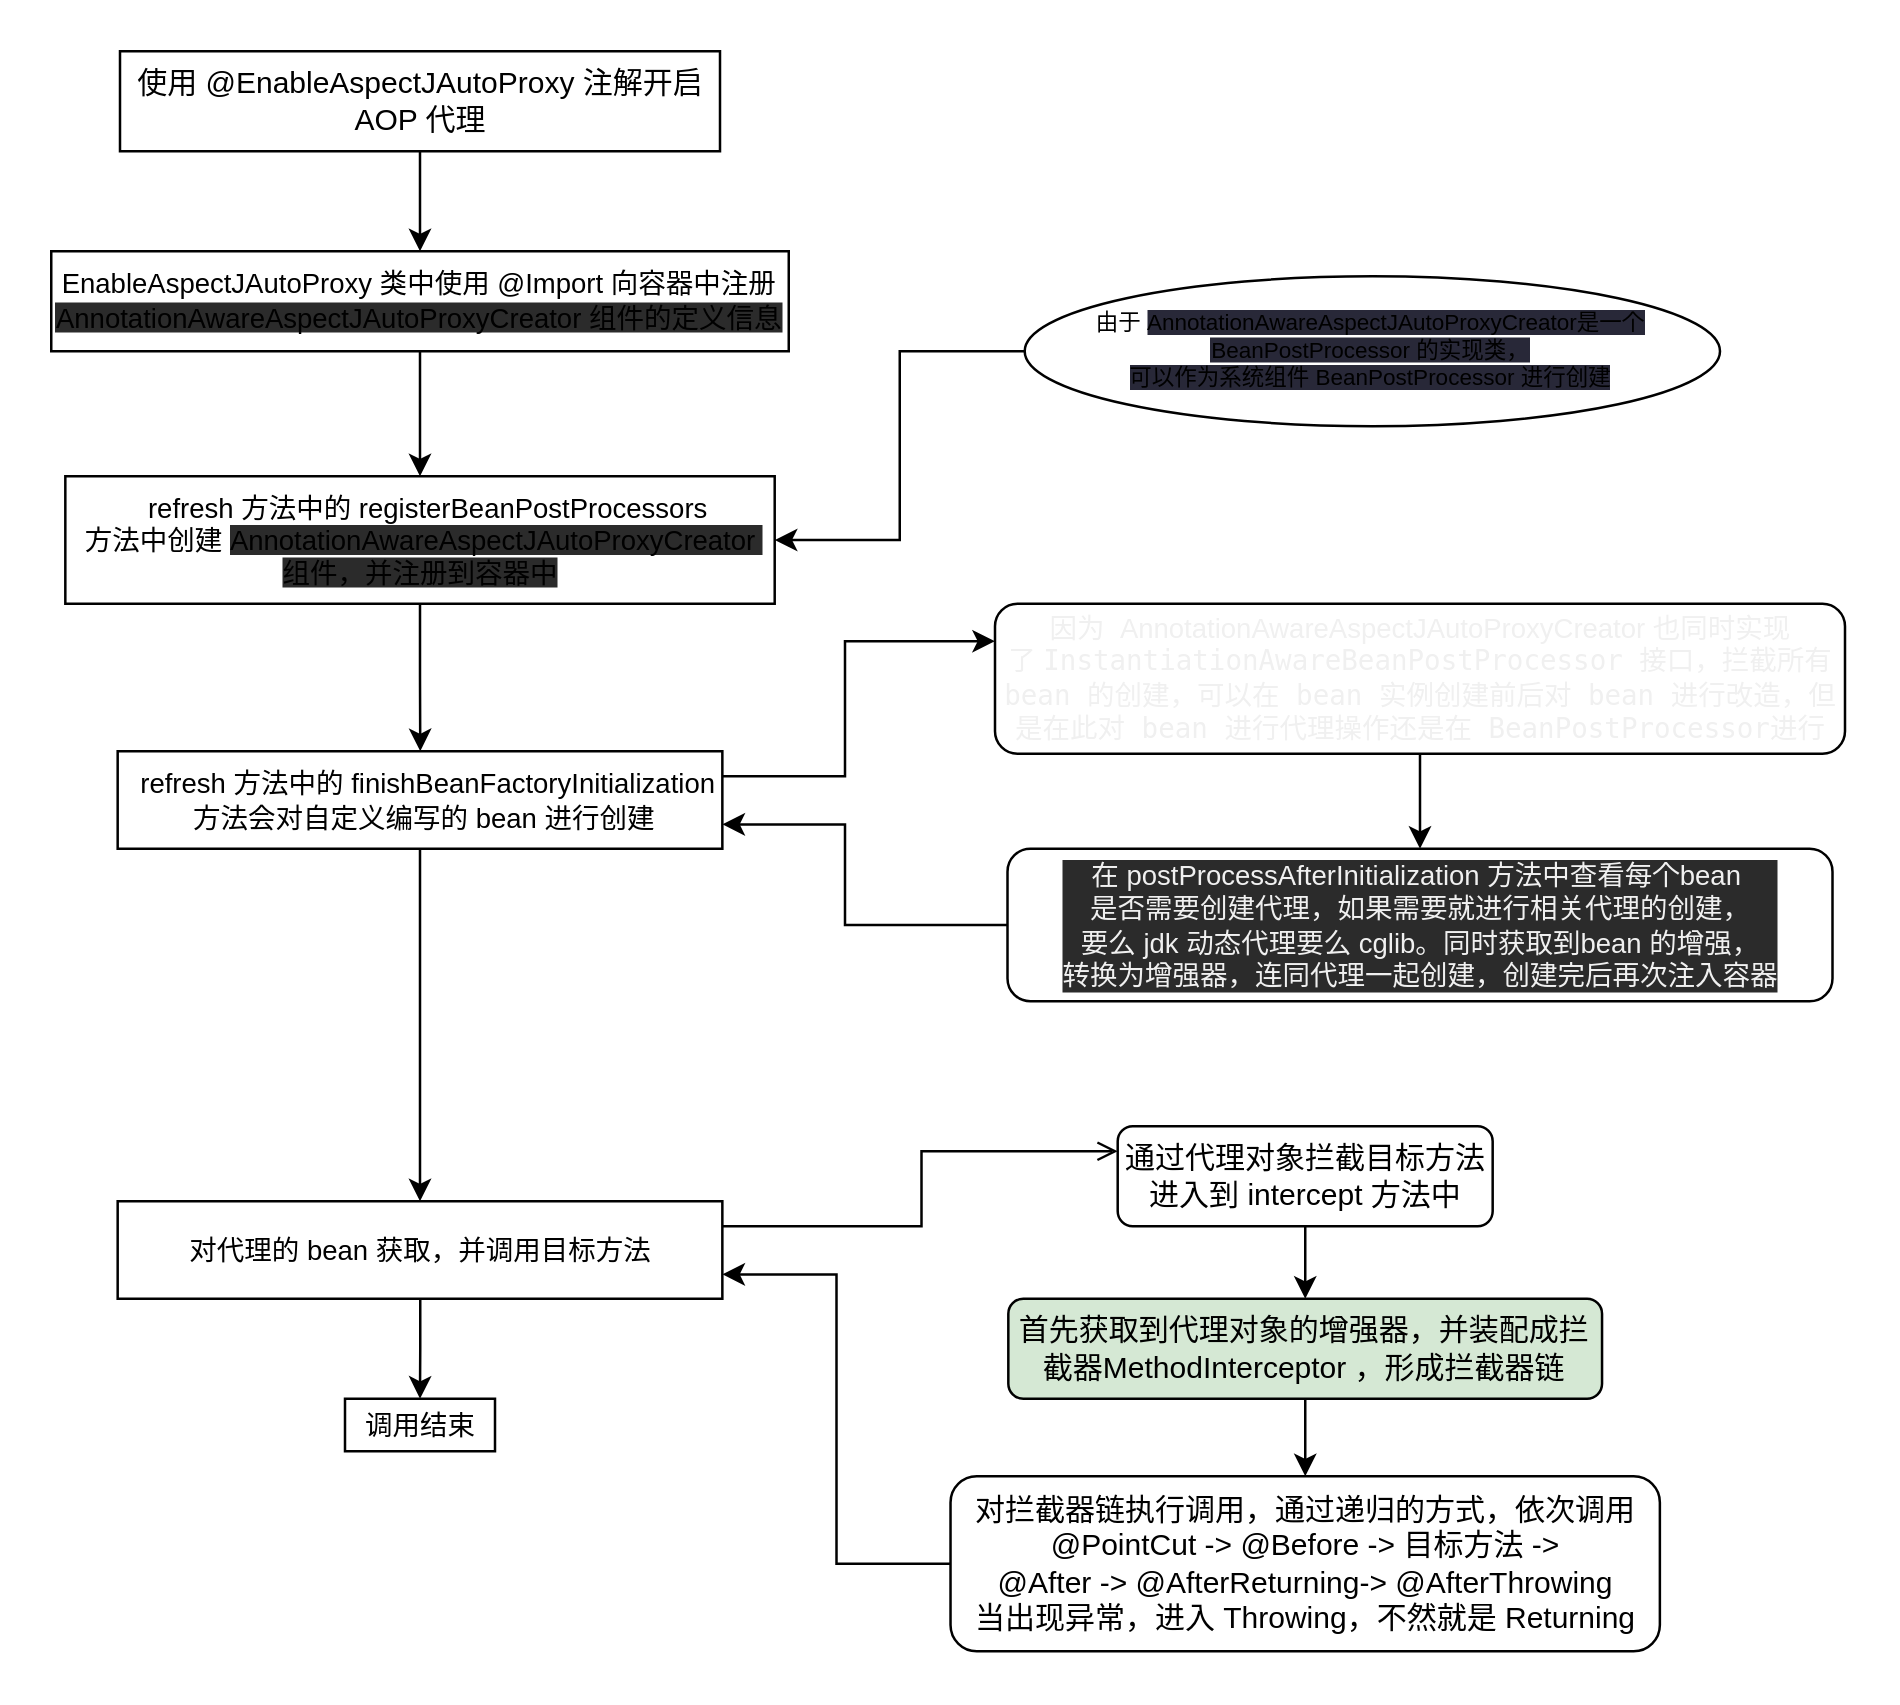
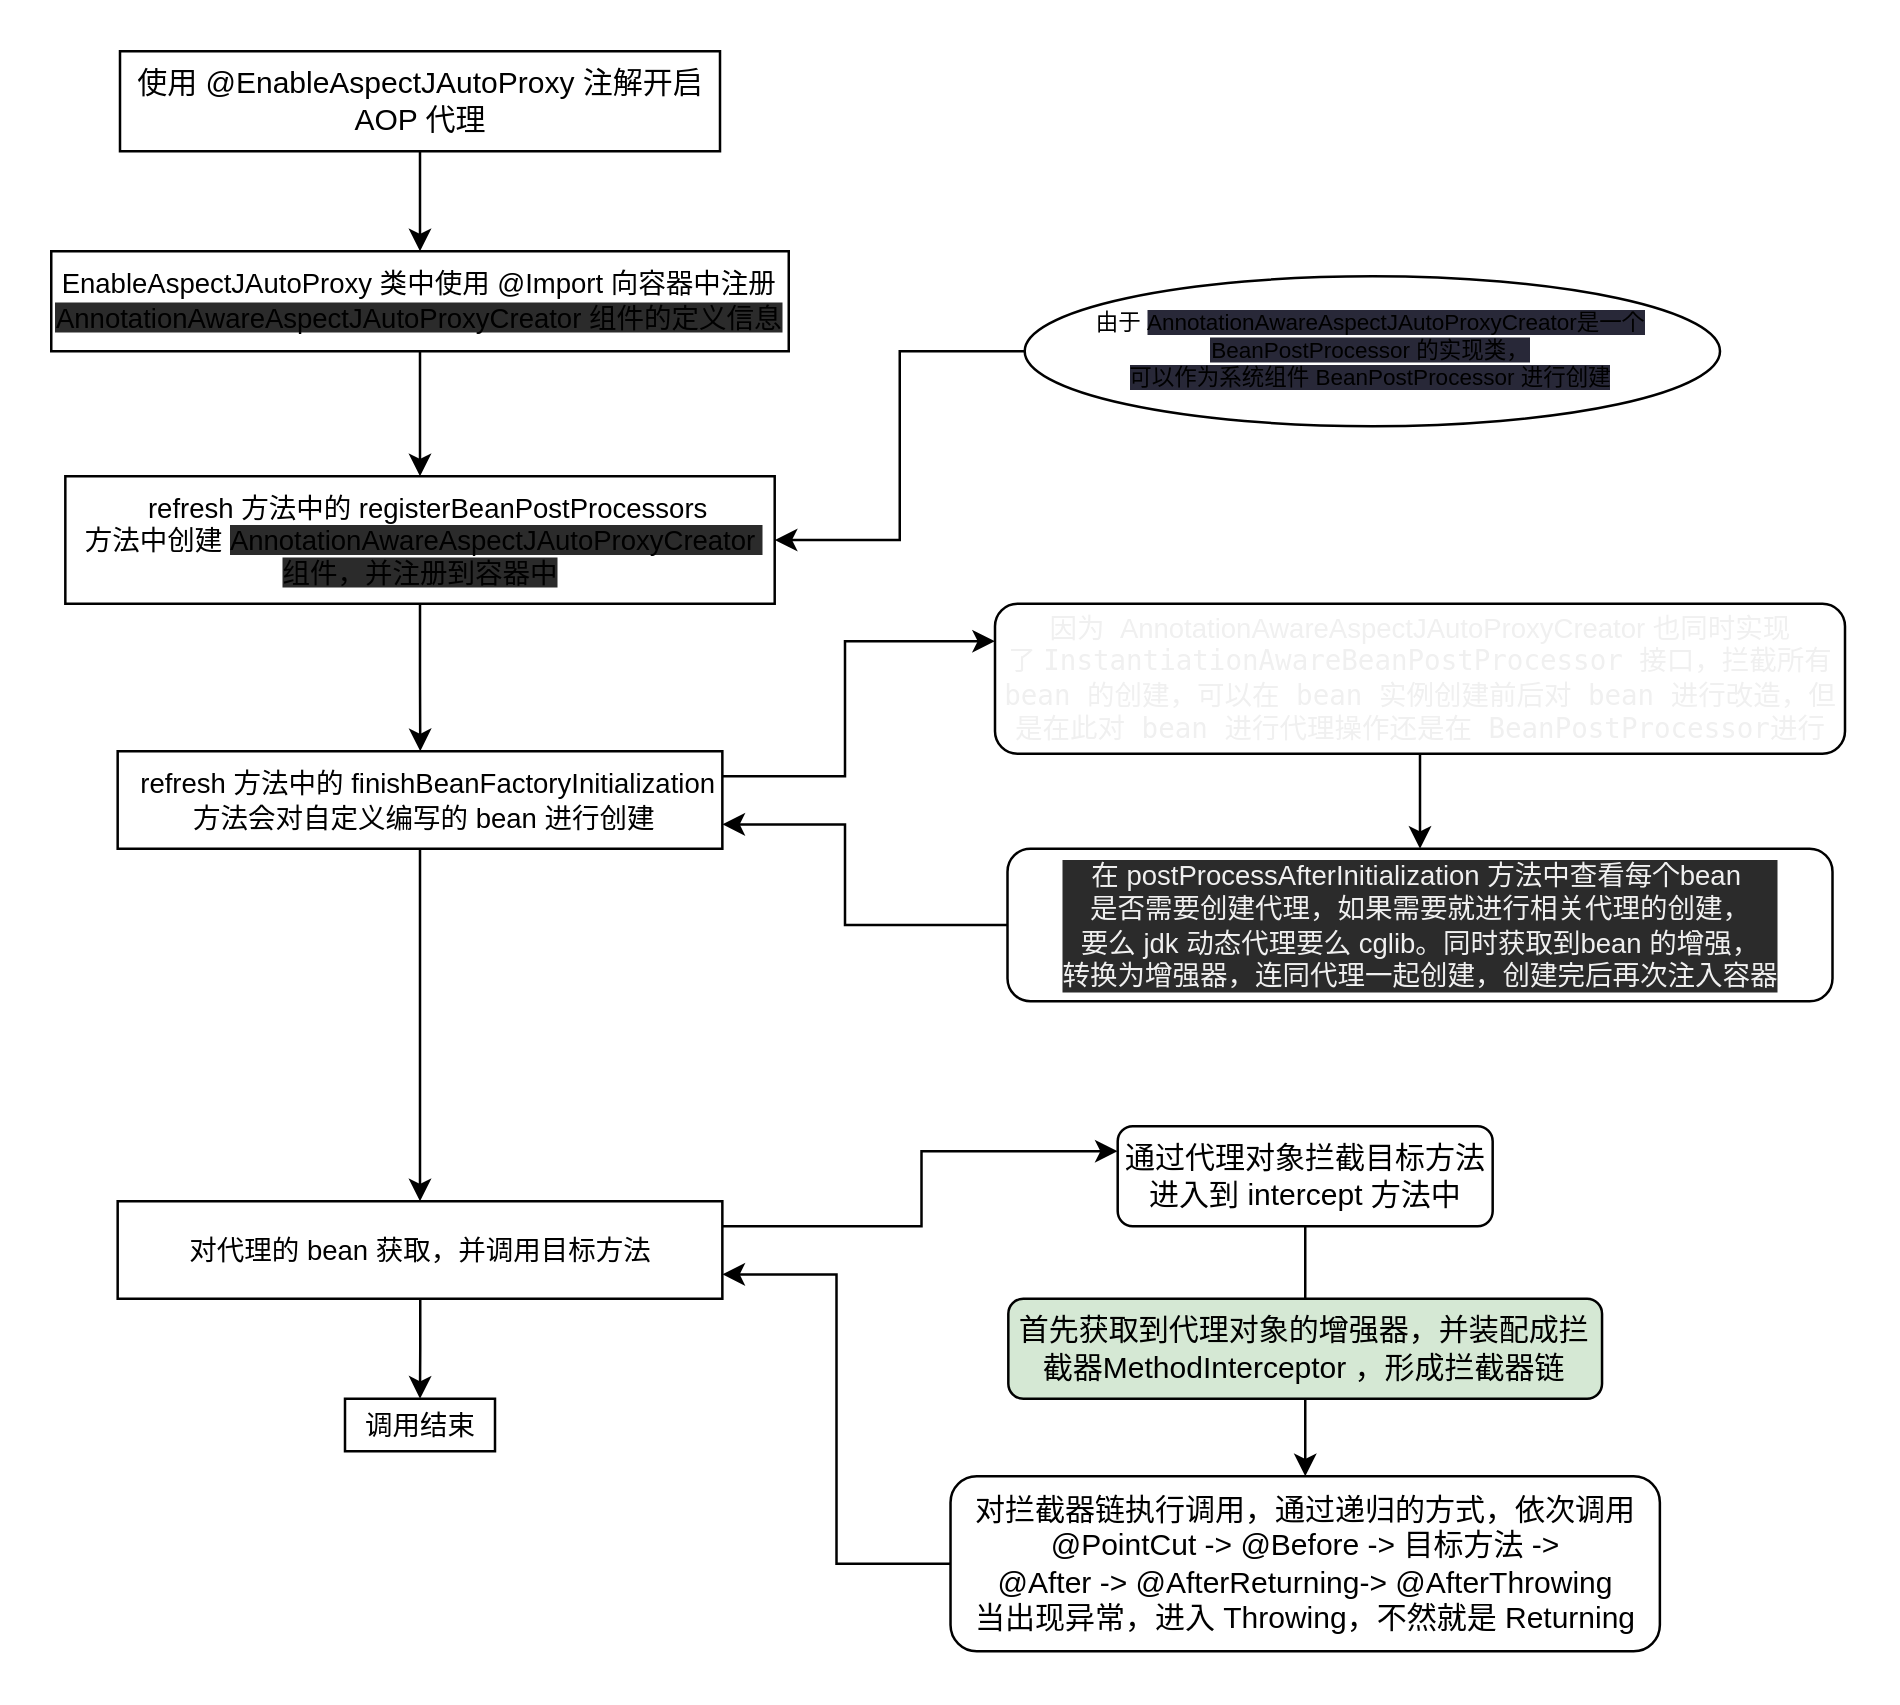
edge "对代理的 bean 获取，并调用目标方法" -> "通过代理对象拦截目标方法进入到 intercept 方法中": arrowhead open -> classic
edge "通过代理对象拦截目标方法进入到 intercept 方法中" -> "首先获取到代理对象的增强器，并装配成拦截器MethodInterceptor ，形成拦截器链": arrowhead classic -> none
